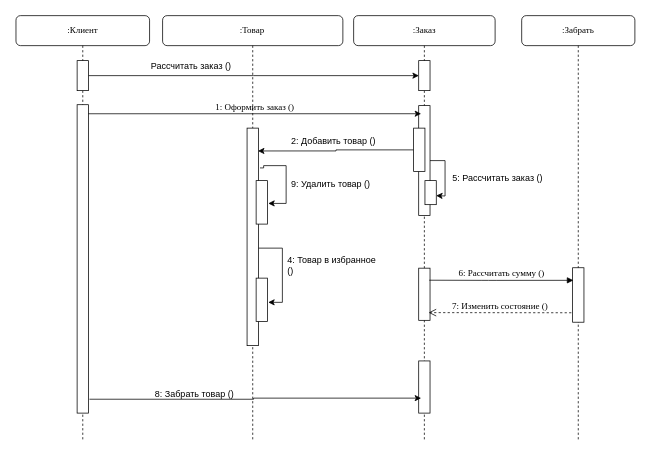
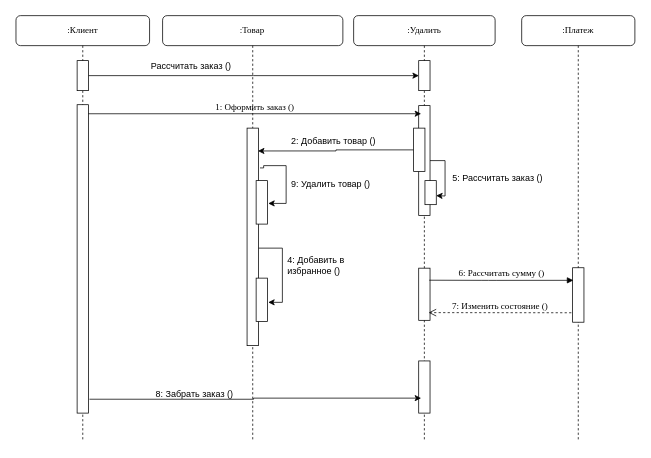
node ":Заказ": label ":Заказ" -> ":Удалить"
node ":Забрать": label ":Забрать" -> ":Платеж"
node "4: Товар в избранное ()": label "4: Товар в избранное ()" -> "4: Добавить в избранное ()"
node "8: Забрать товар ()": label "8: Забрать товар ()" -> "8: Забрать заказ ()"
